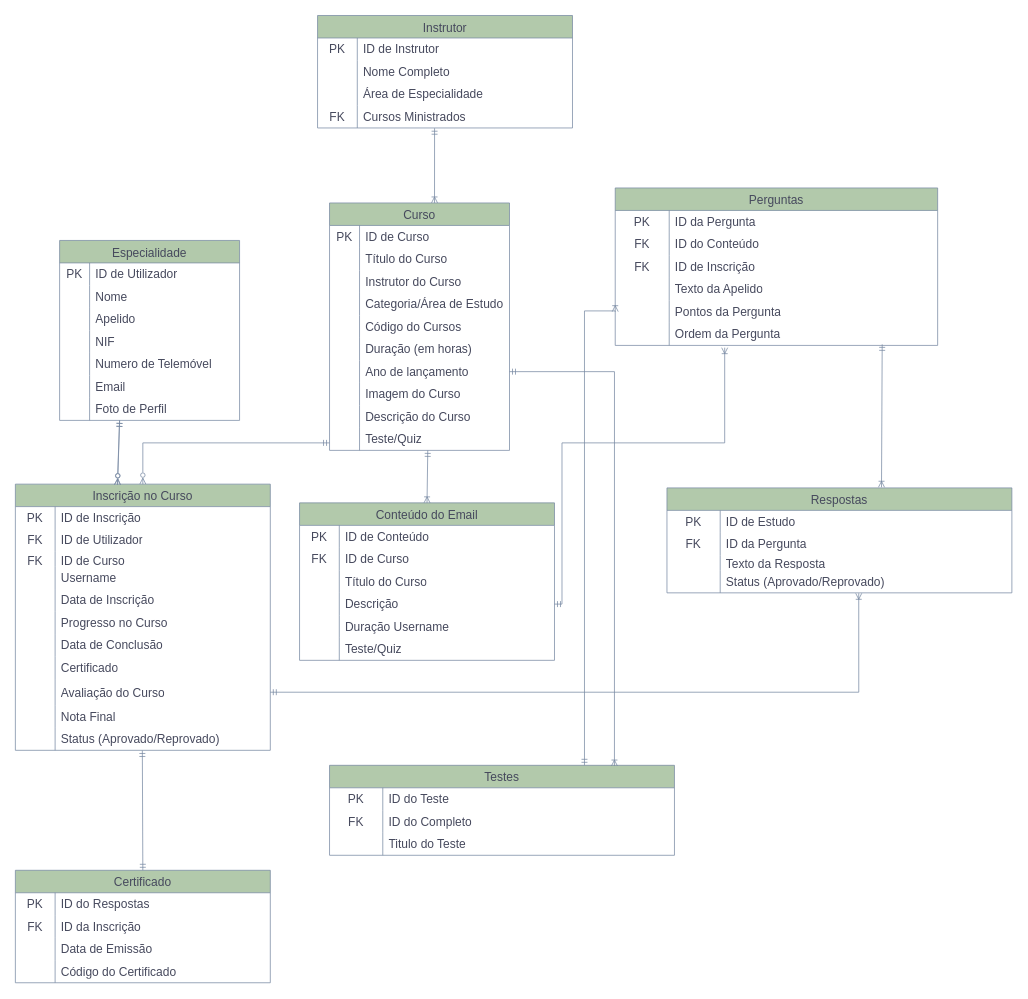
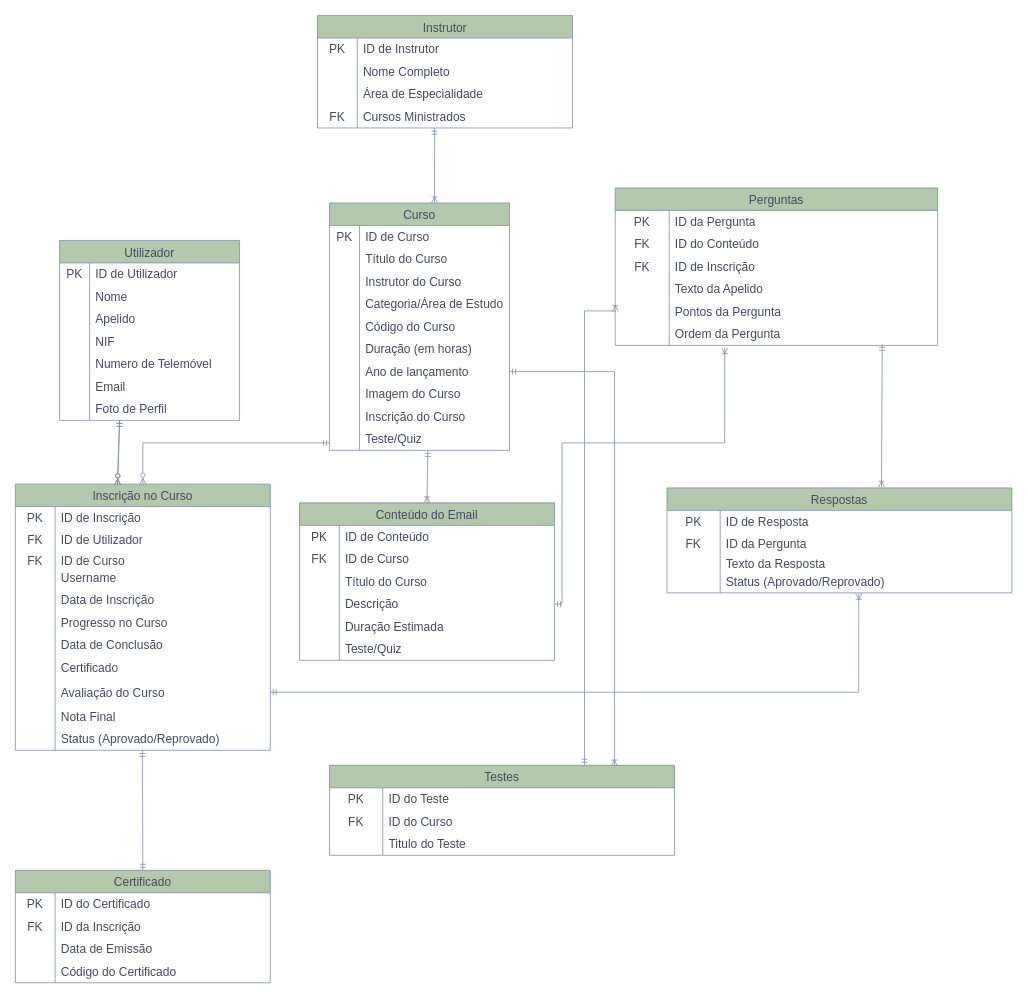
node "Especialidade": label "Especialidade" -> "Utilizador"
node "Código do Cursos": label "Código do Cursos" -> "Código do Curso"
node "Descrição do Curso": label "Descrição do Curso" -> "Inscrição do Curso"
node "ID de Estudo": label "ID de Estudo" -> "ID de Resposta"
node "Duração Username": label "Duração Username" -> "Duração Estimada"
node "ID do Completo": label "ID do Completo" -> "ID do Curso"
node "ID do Respostas": label "ID do Respostas" -> "ID do Certificado"
